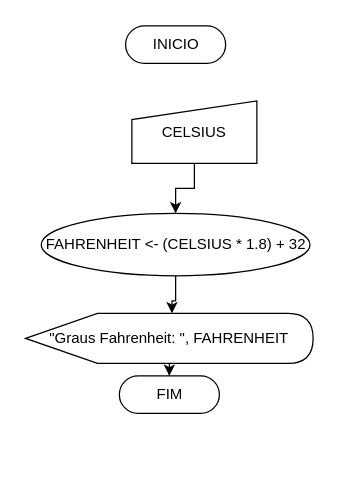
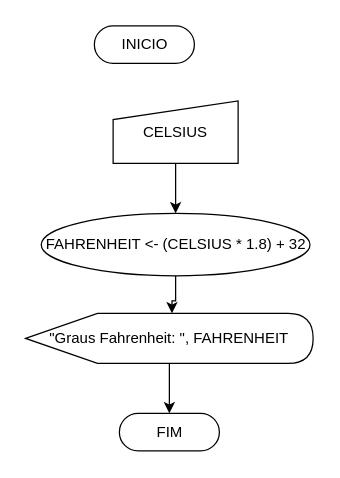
node "INICIO": moved (176, 44) -> (144, 44)
node "CELSIUS": moved (194, 132) -> (176, 132)
node "FIM": moved (169, 394) -> (169, 432)
